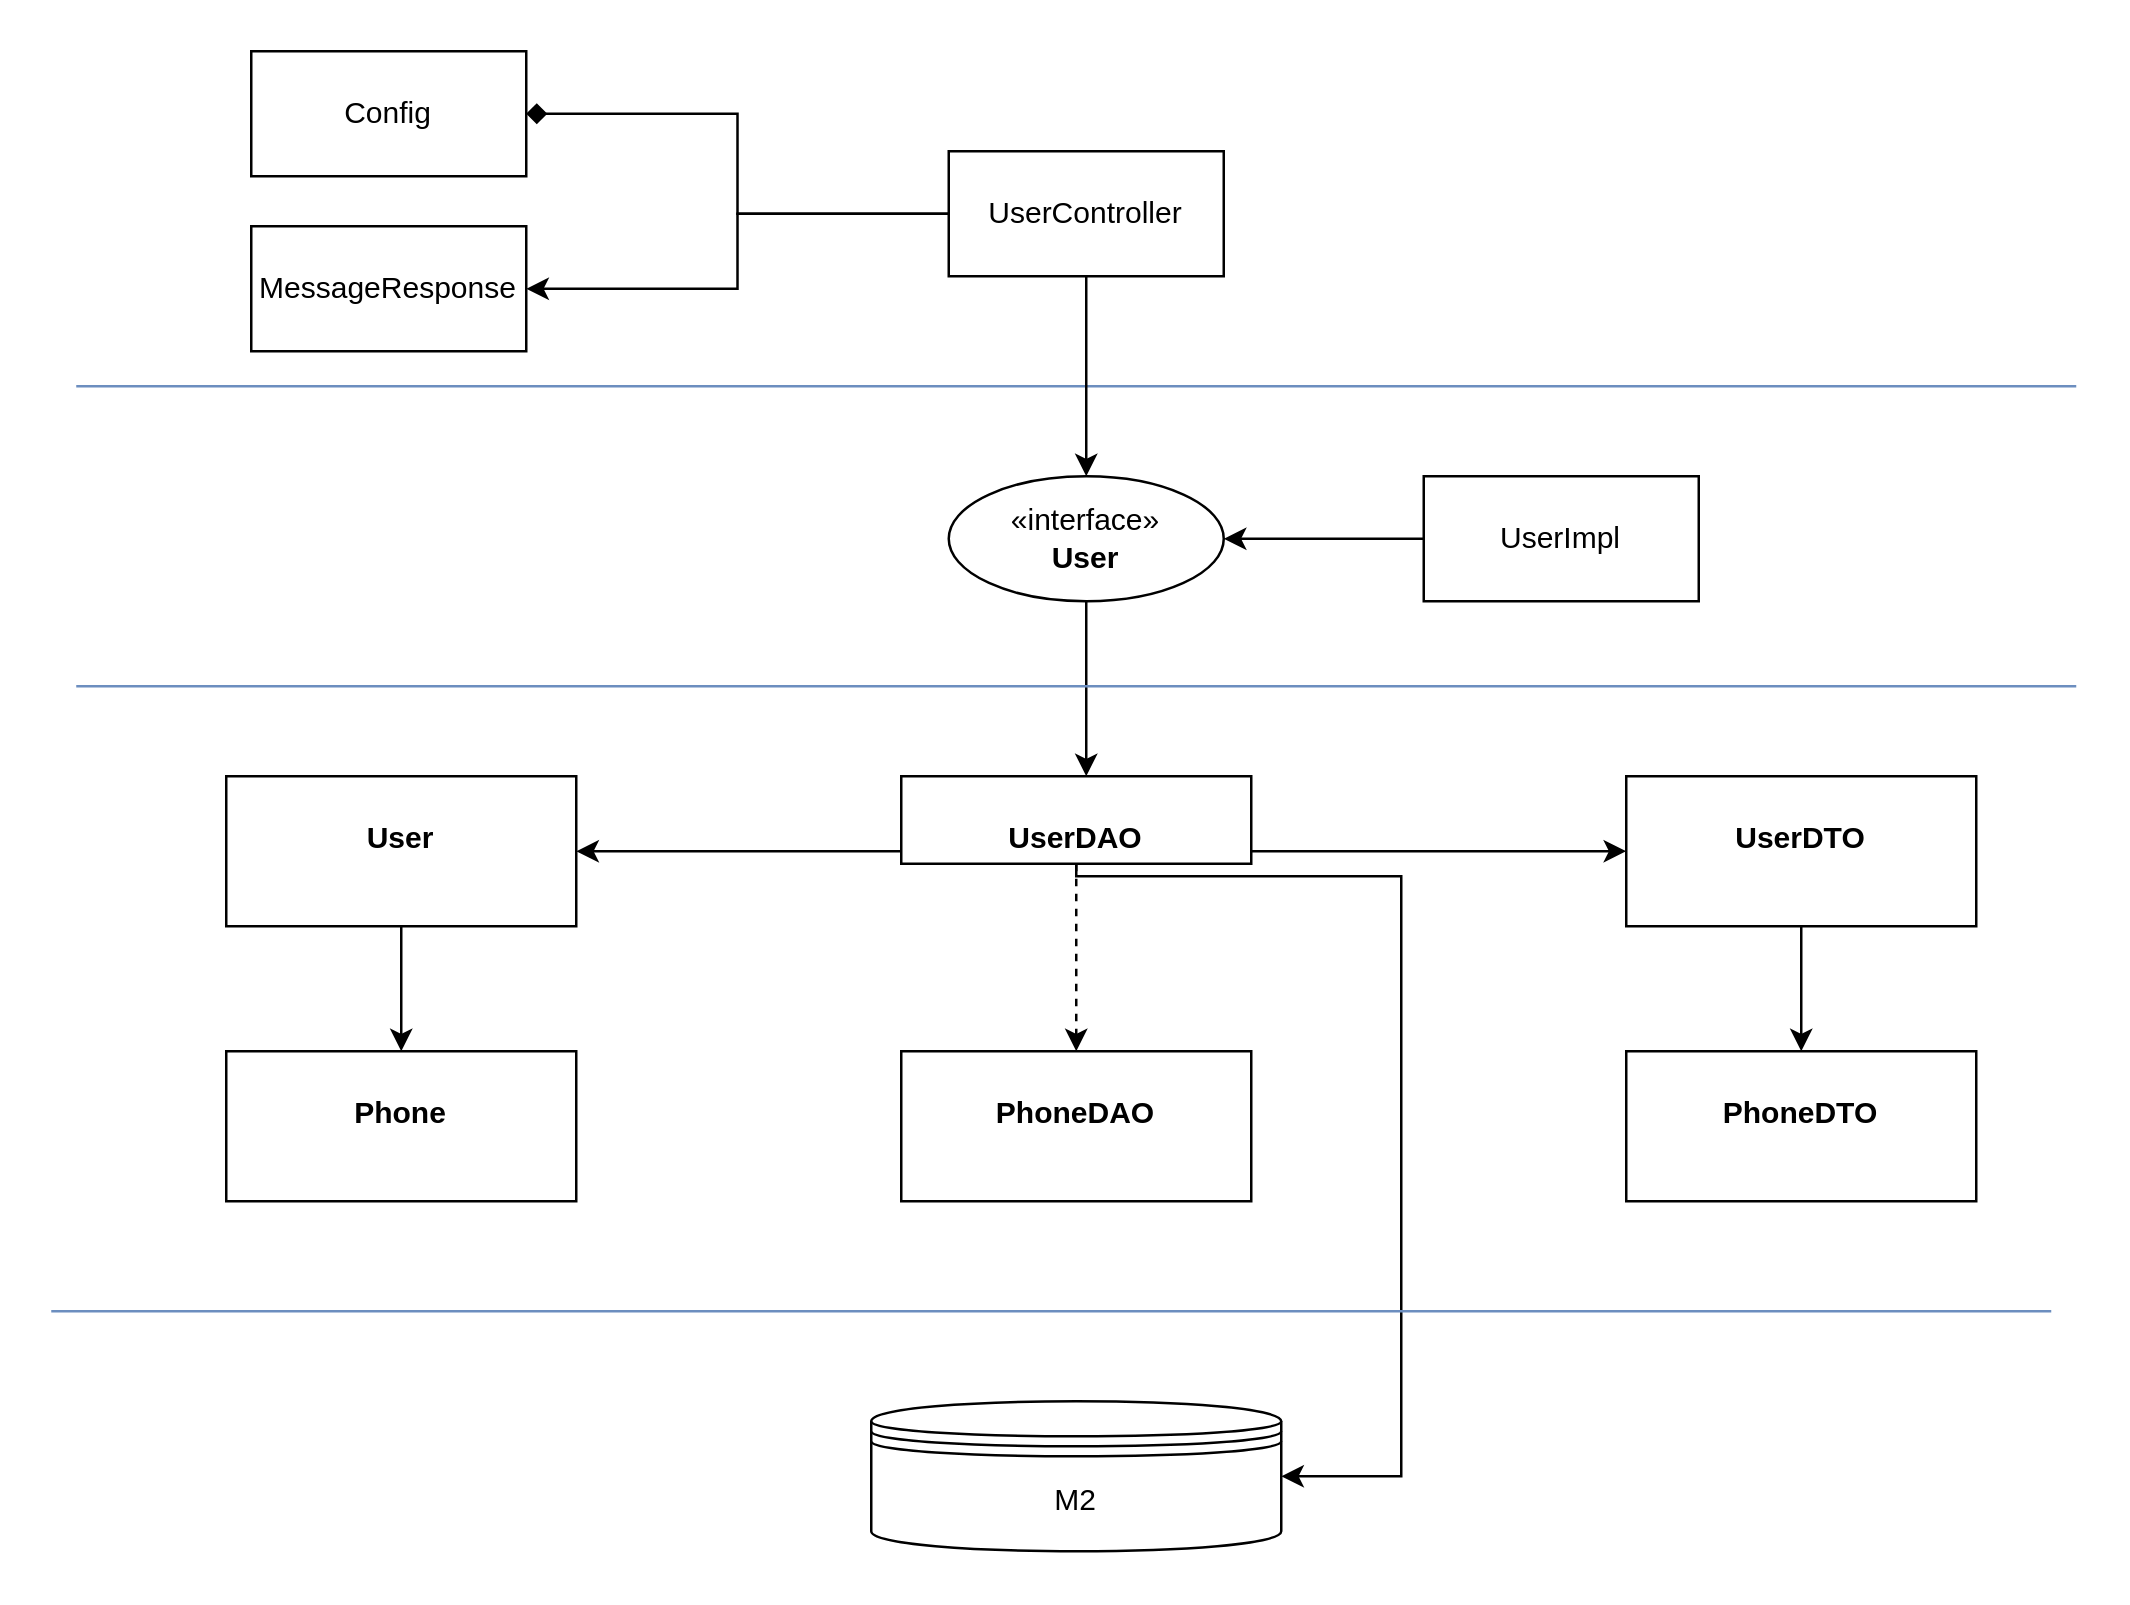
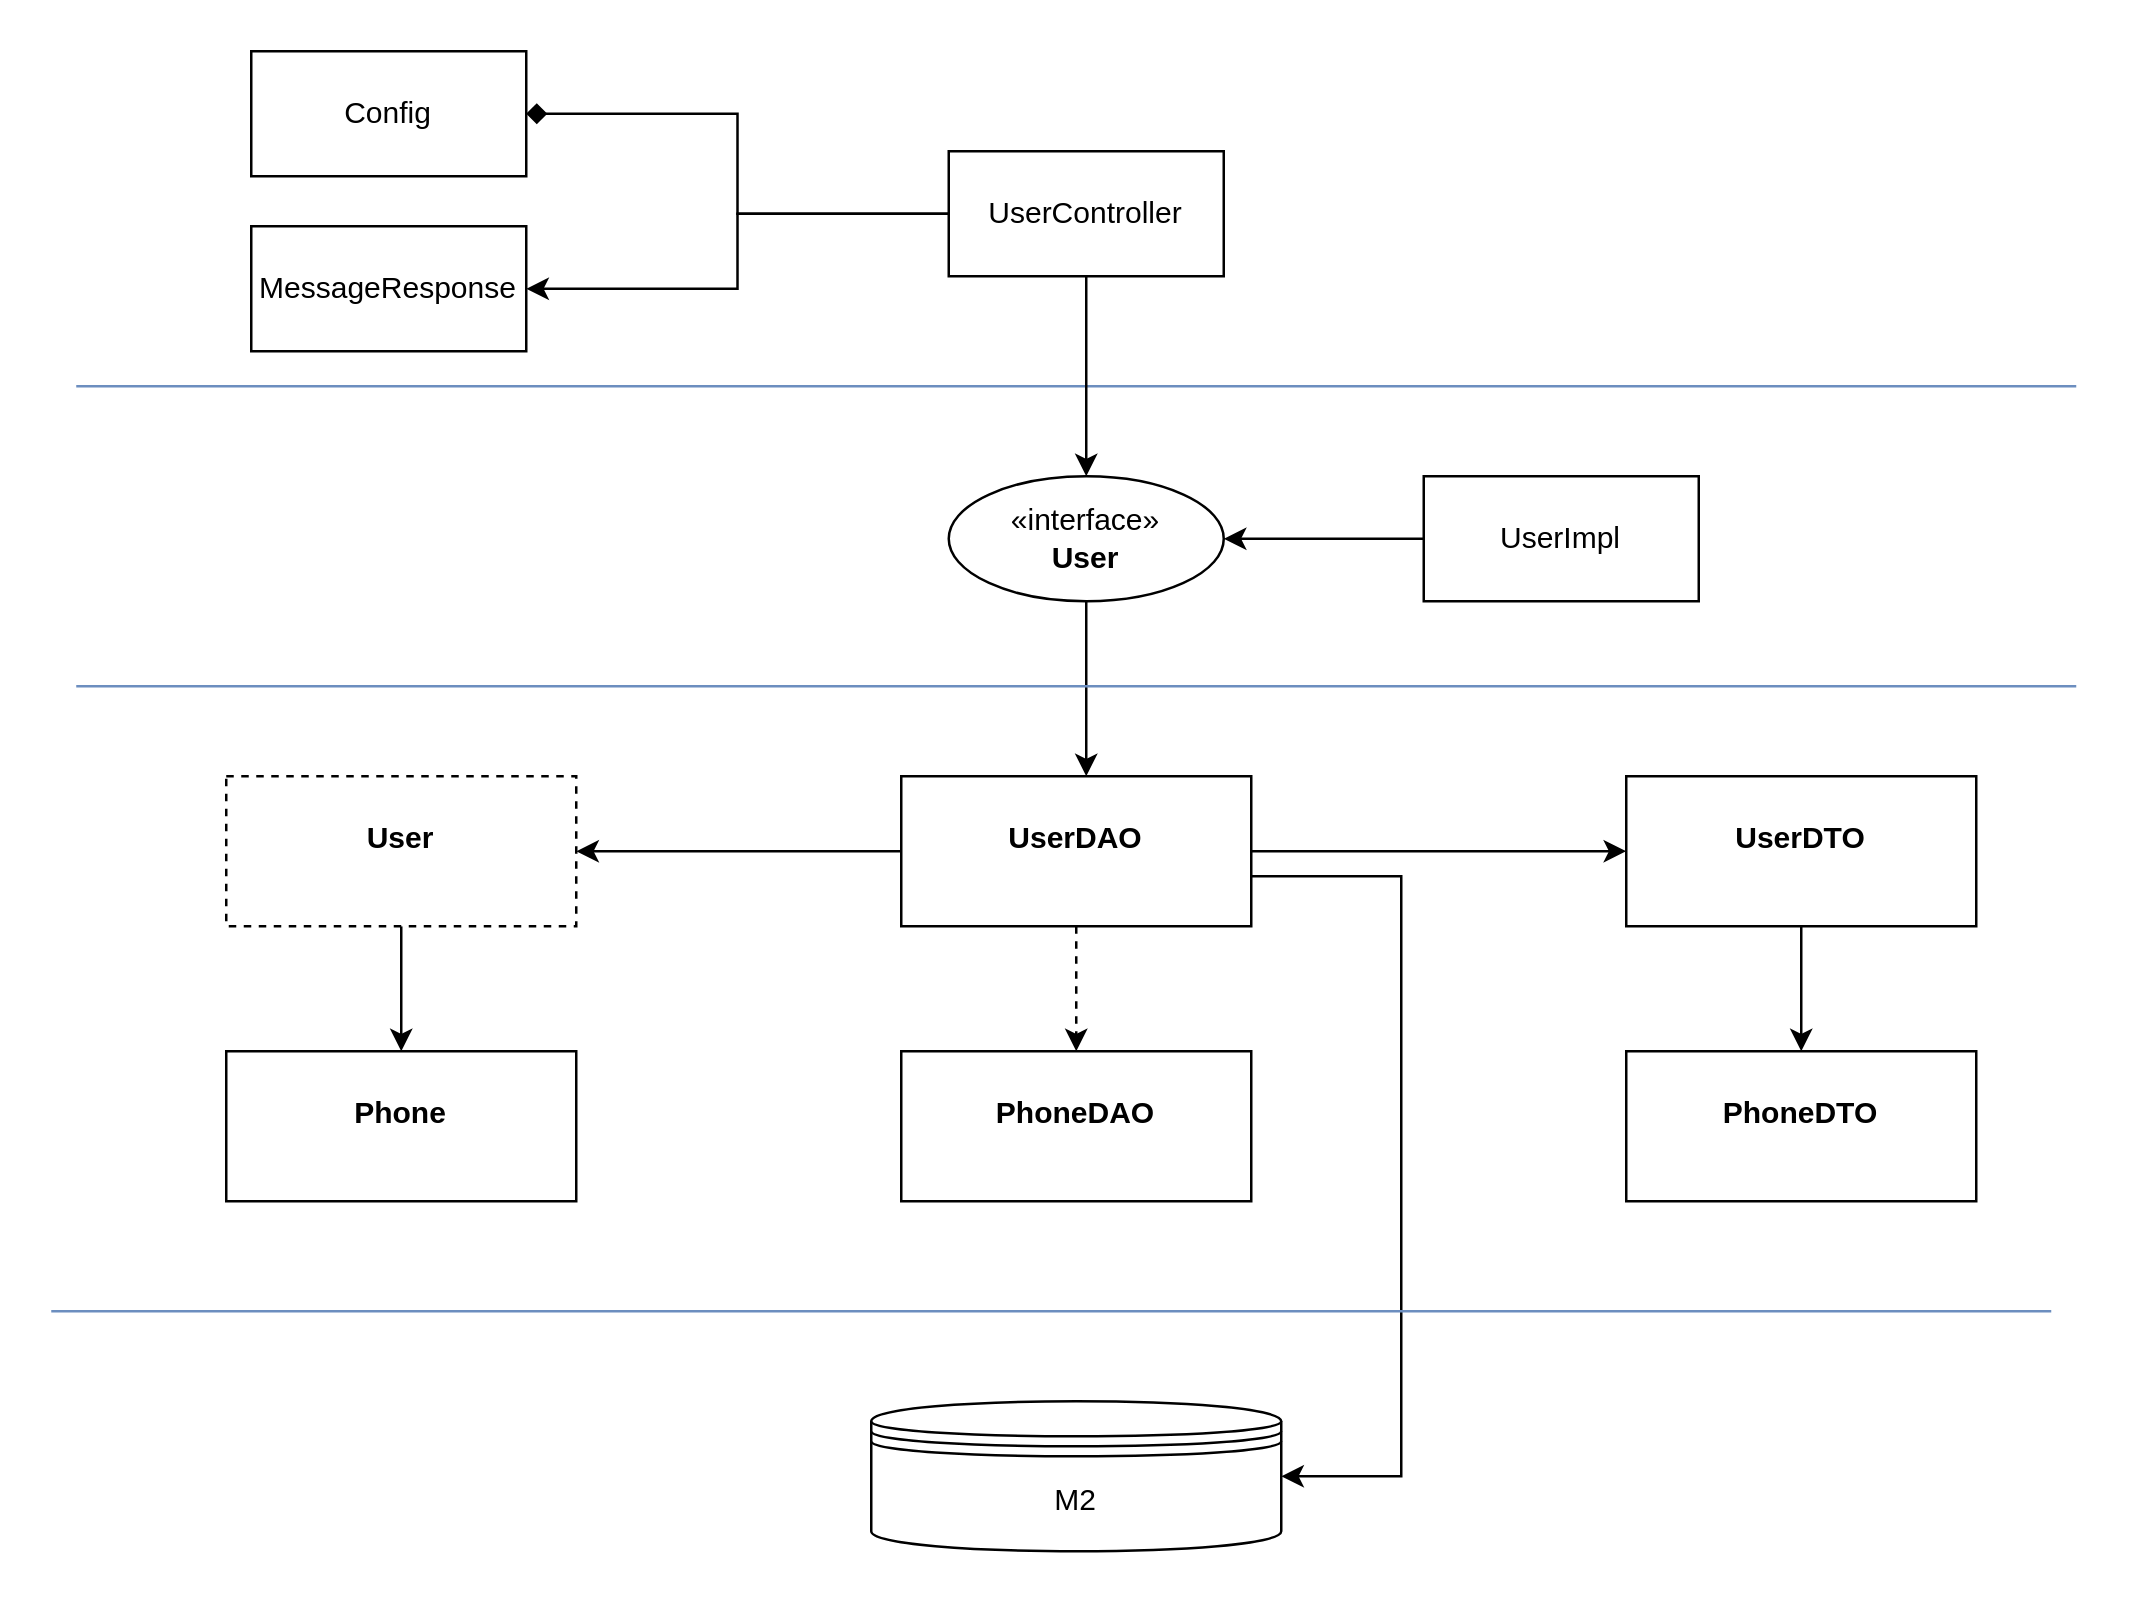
node "UserDAO": size 350x88 -> 350x150
node "User": style solid -> dashed
